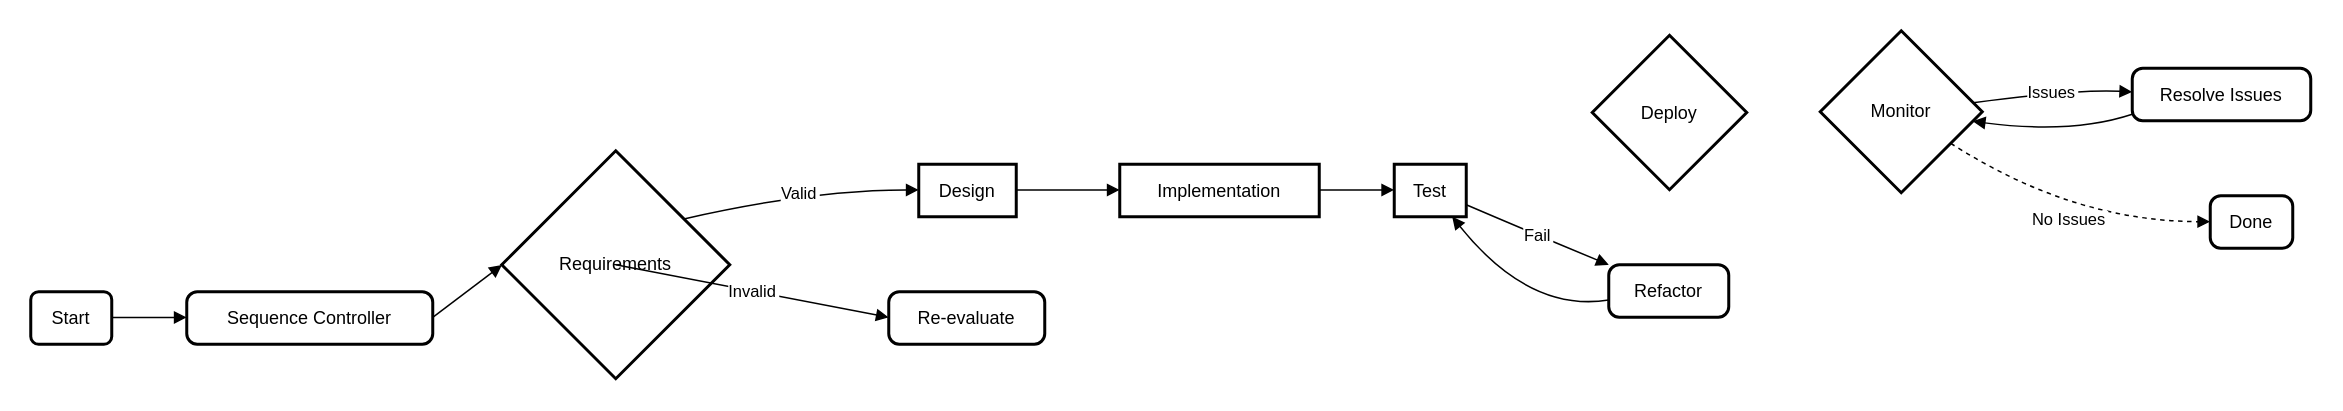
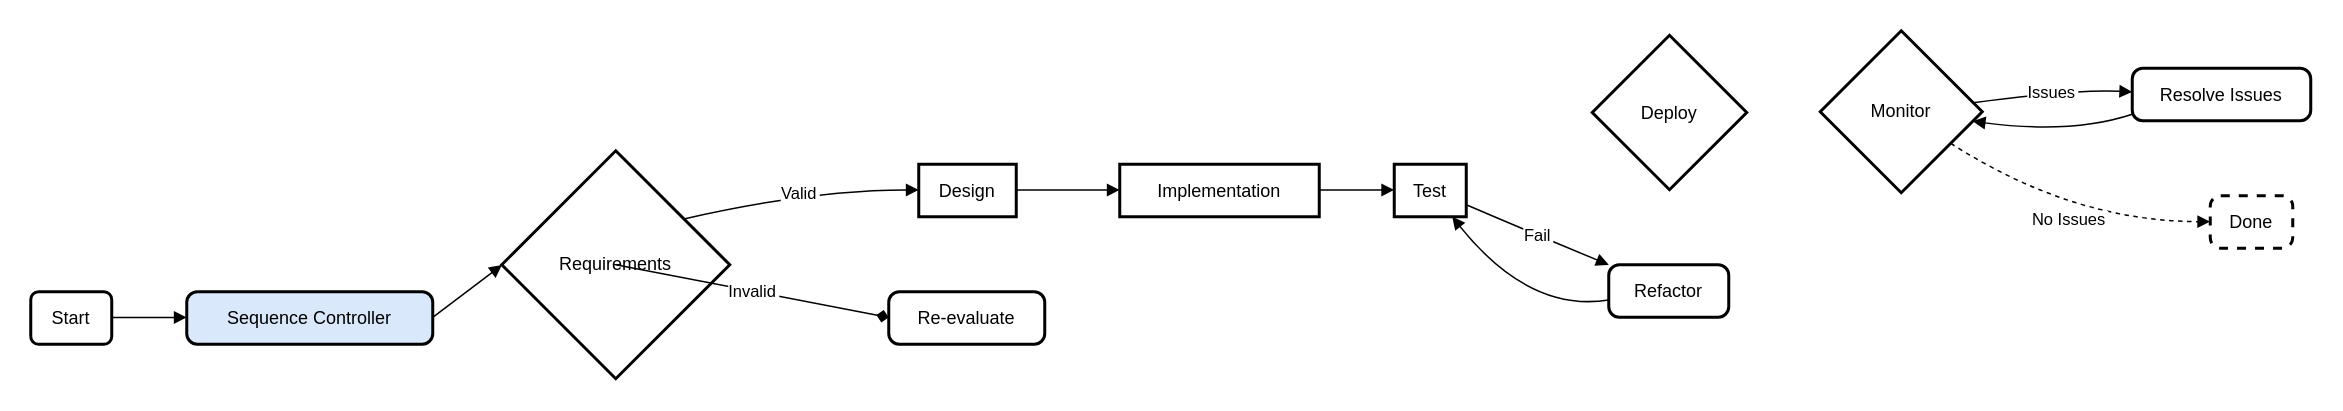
node "Done": style solid -> dashed
edge "Requirements" -> "Re-evaluate": arrowhead block -> diamond
node "Sequence Controller": fillcolor #ffffff -> #dae8fc
